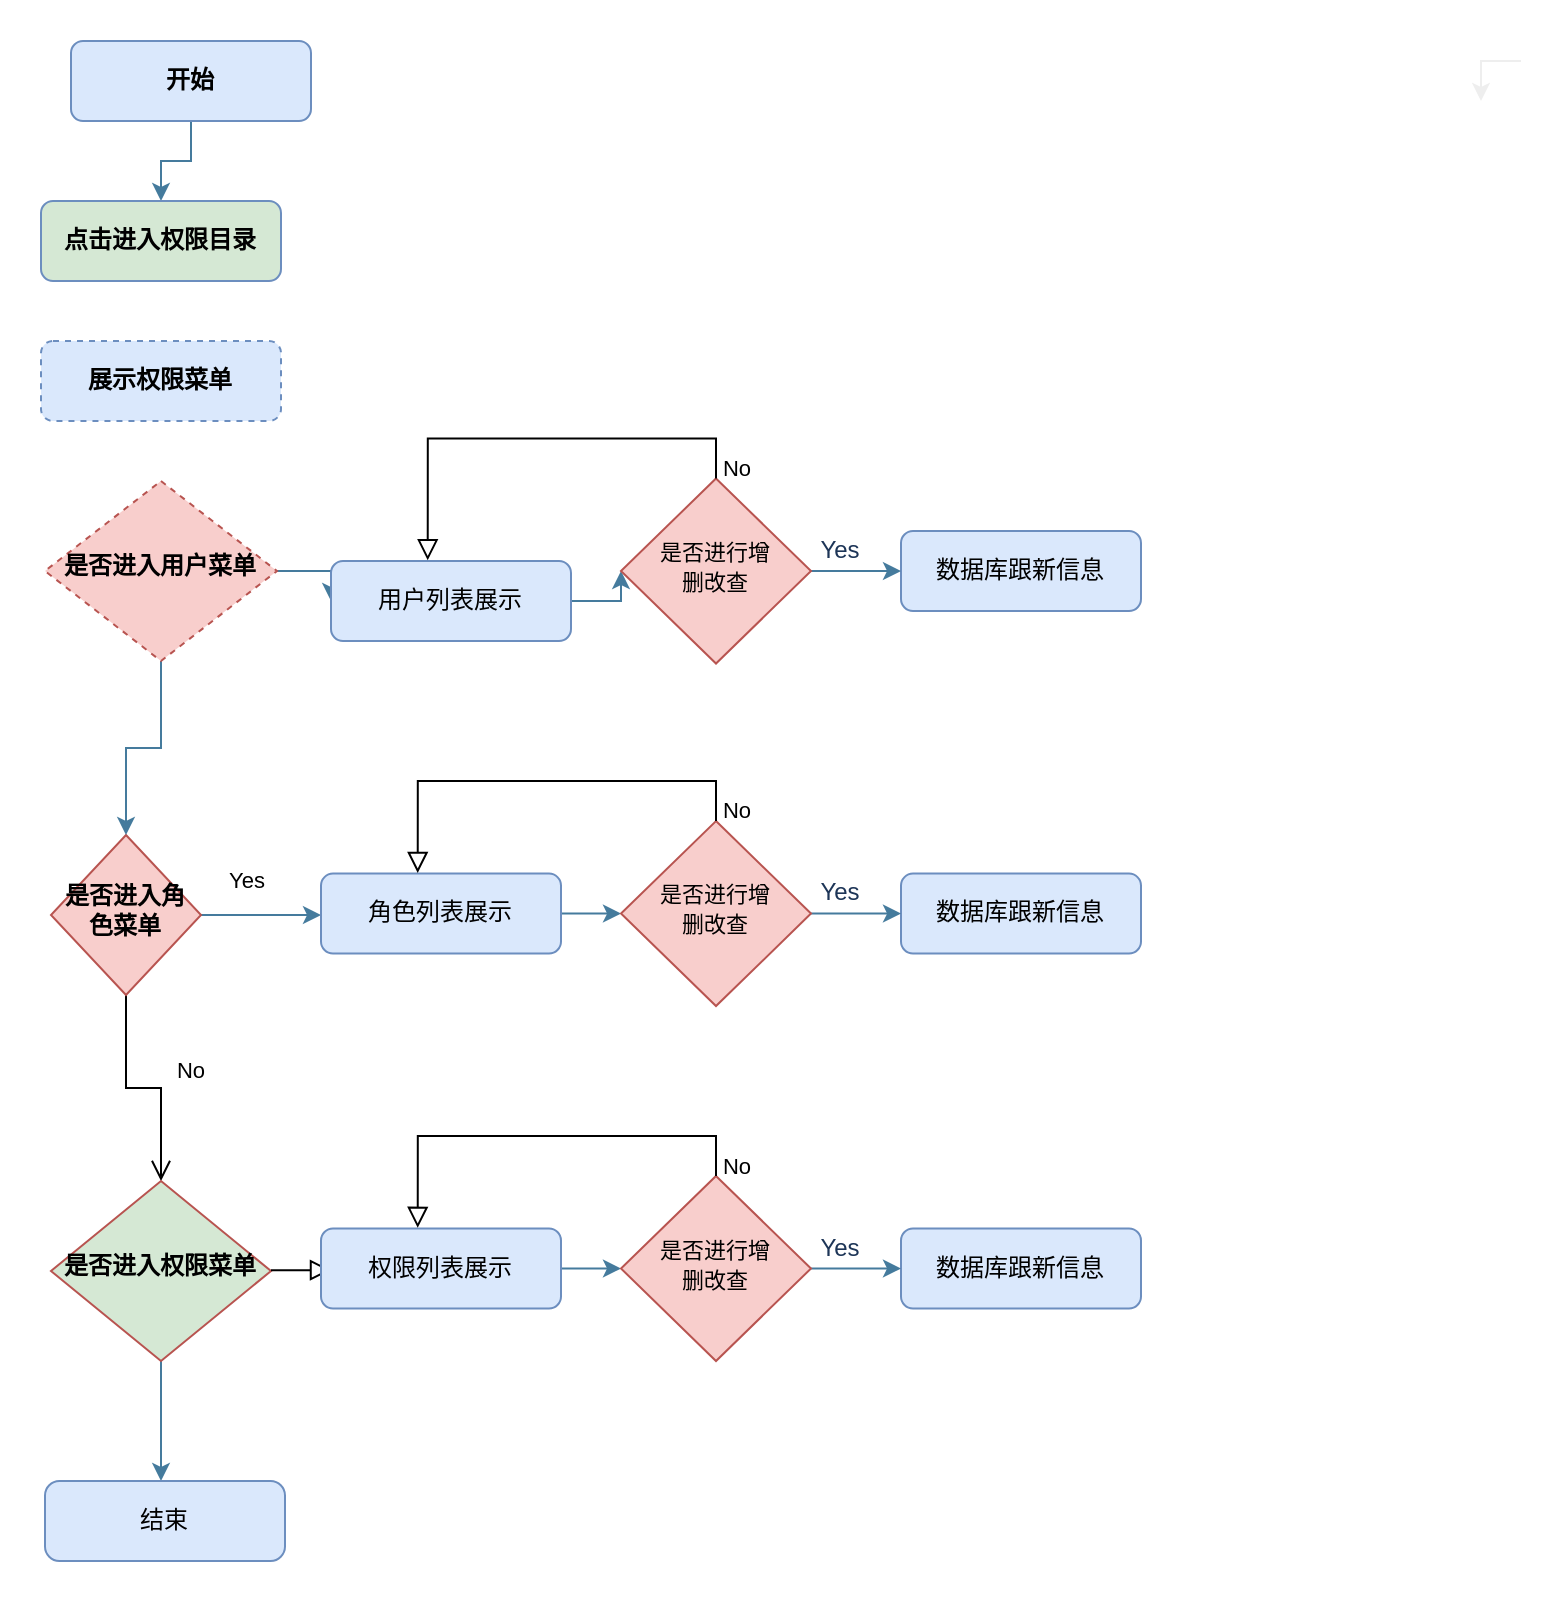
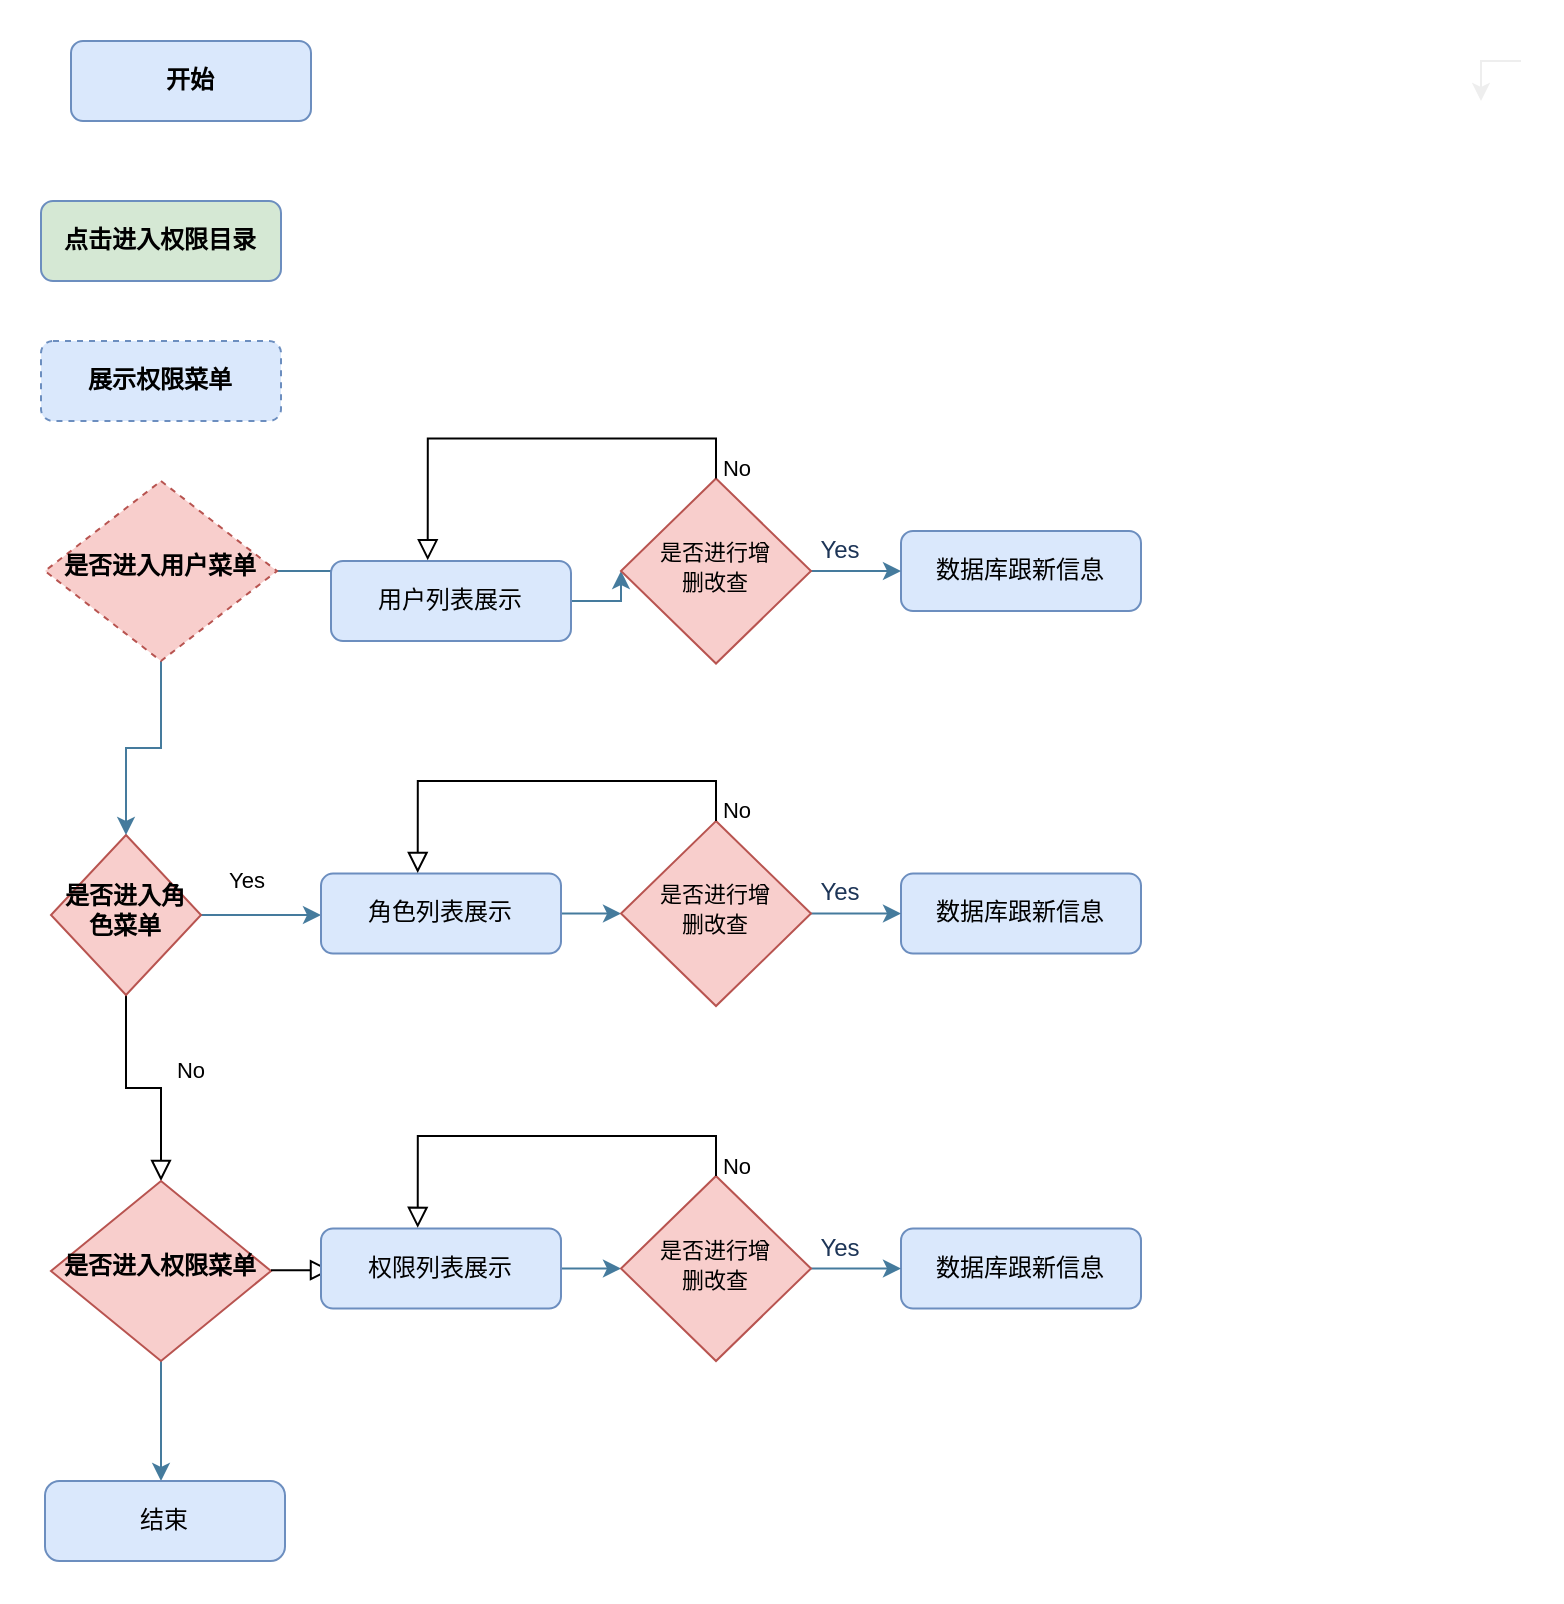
edge "开始" -> "点击进入权限目录": removed
edge "是否进入用户菜单" -> "用户列表展示": arrowhead classic -> none
edge "是否进入角色菜单" -> "是否进入权限菜单": arrowhead open -> block
node "是否进入权限菜单": fillcolor #d5e8d4 -> #f8cecc
